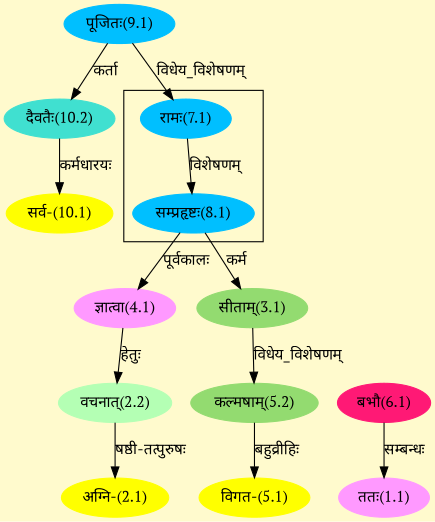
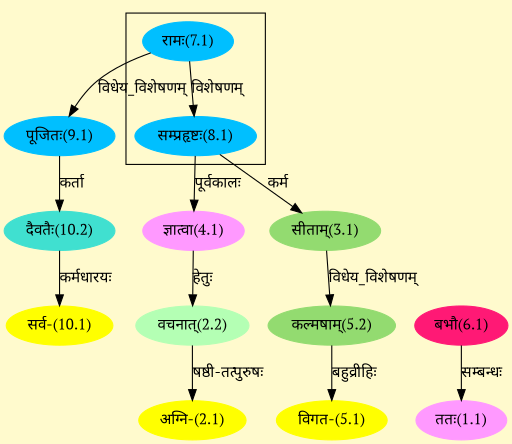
edge "पूजितः(9.1)" -> "रामः(7.1)": reversed
